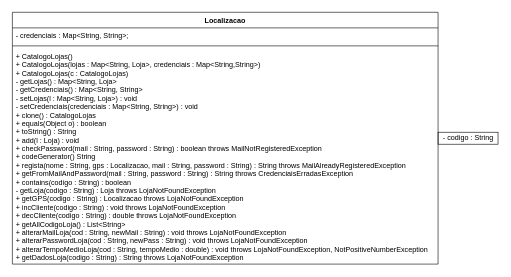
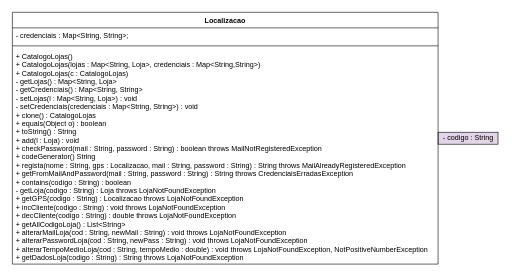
node "- codigo : String": fillcolor #ffffff -> #e1d5e7
